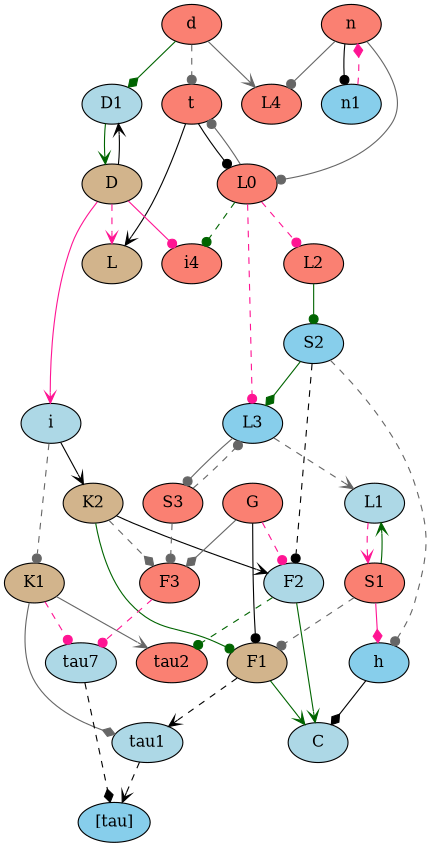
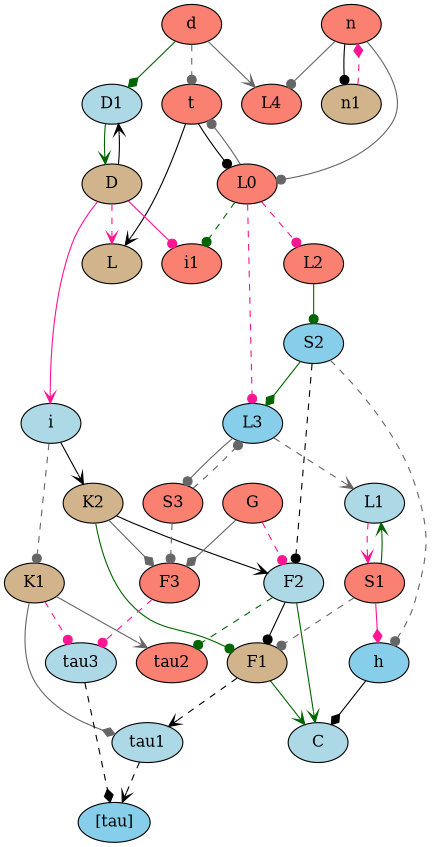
node "n1": fillcolor skyblue -> tan
node "i4": label "i4" -> "i1"
edge "K2" -> "F3": style dashed -> solid
edge "G" -> "F1": now "F2" -> "F1"
node "tau7": label "tau7" -> "tau3"
